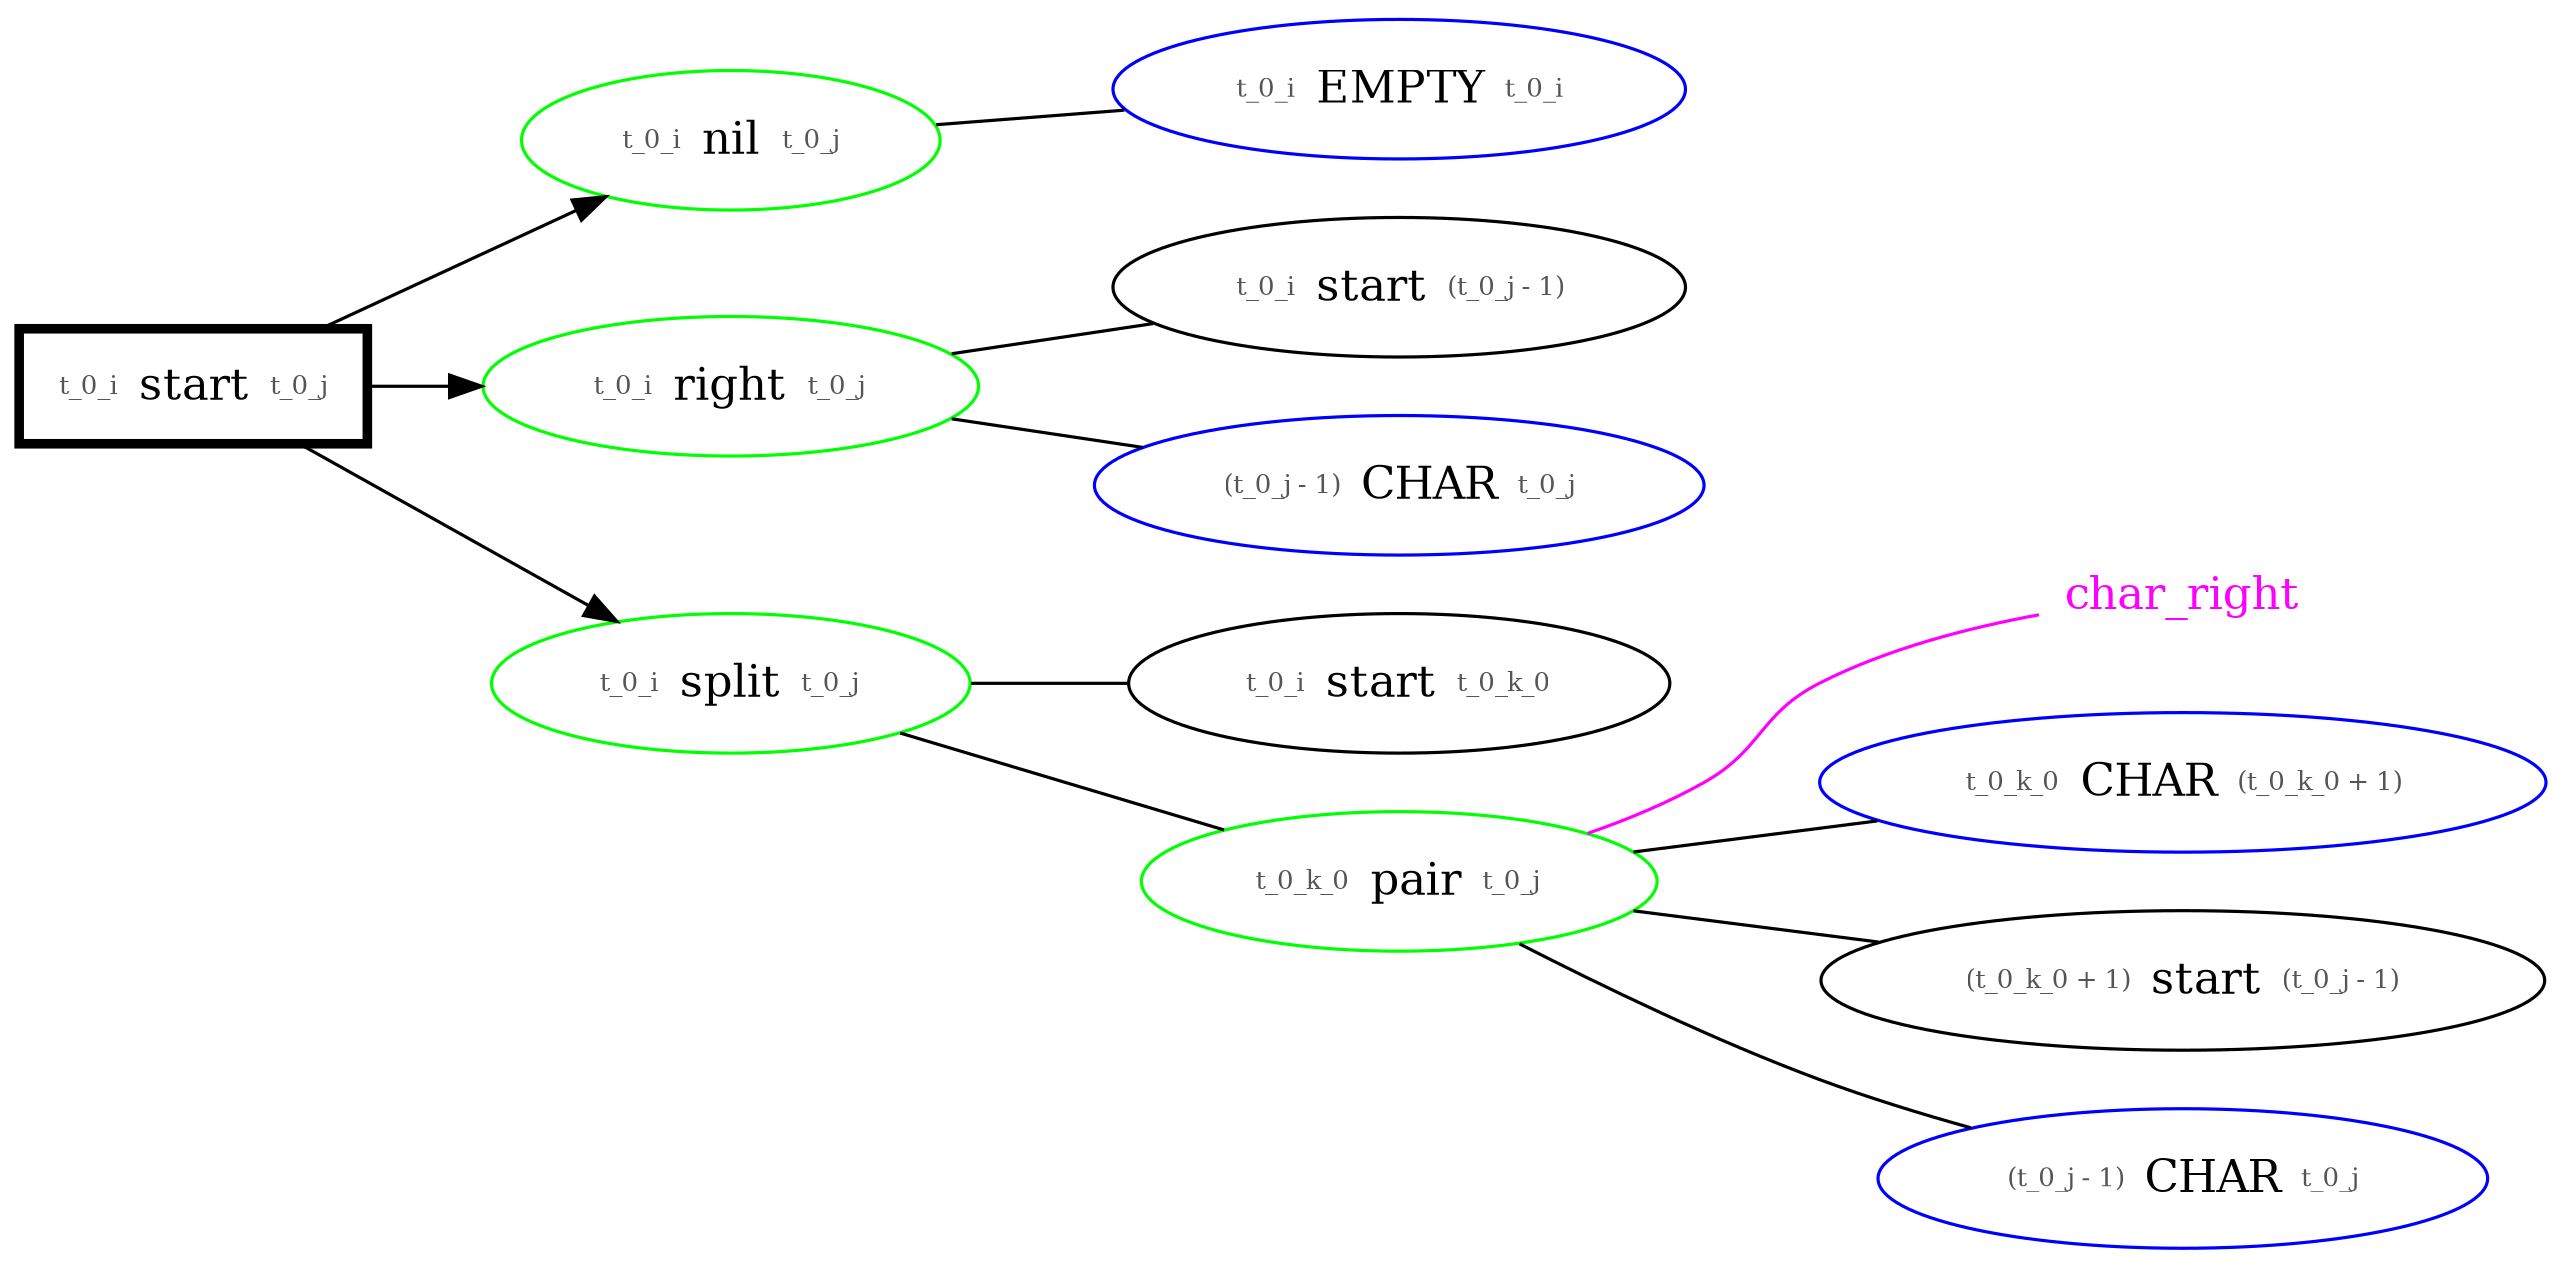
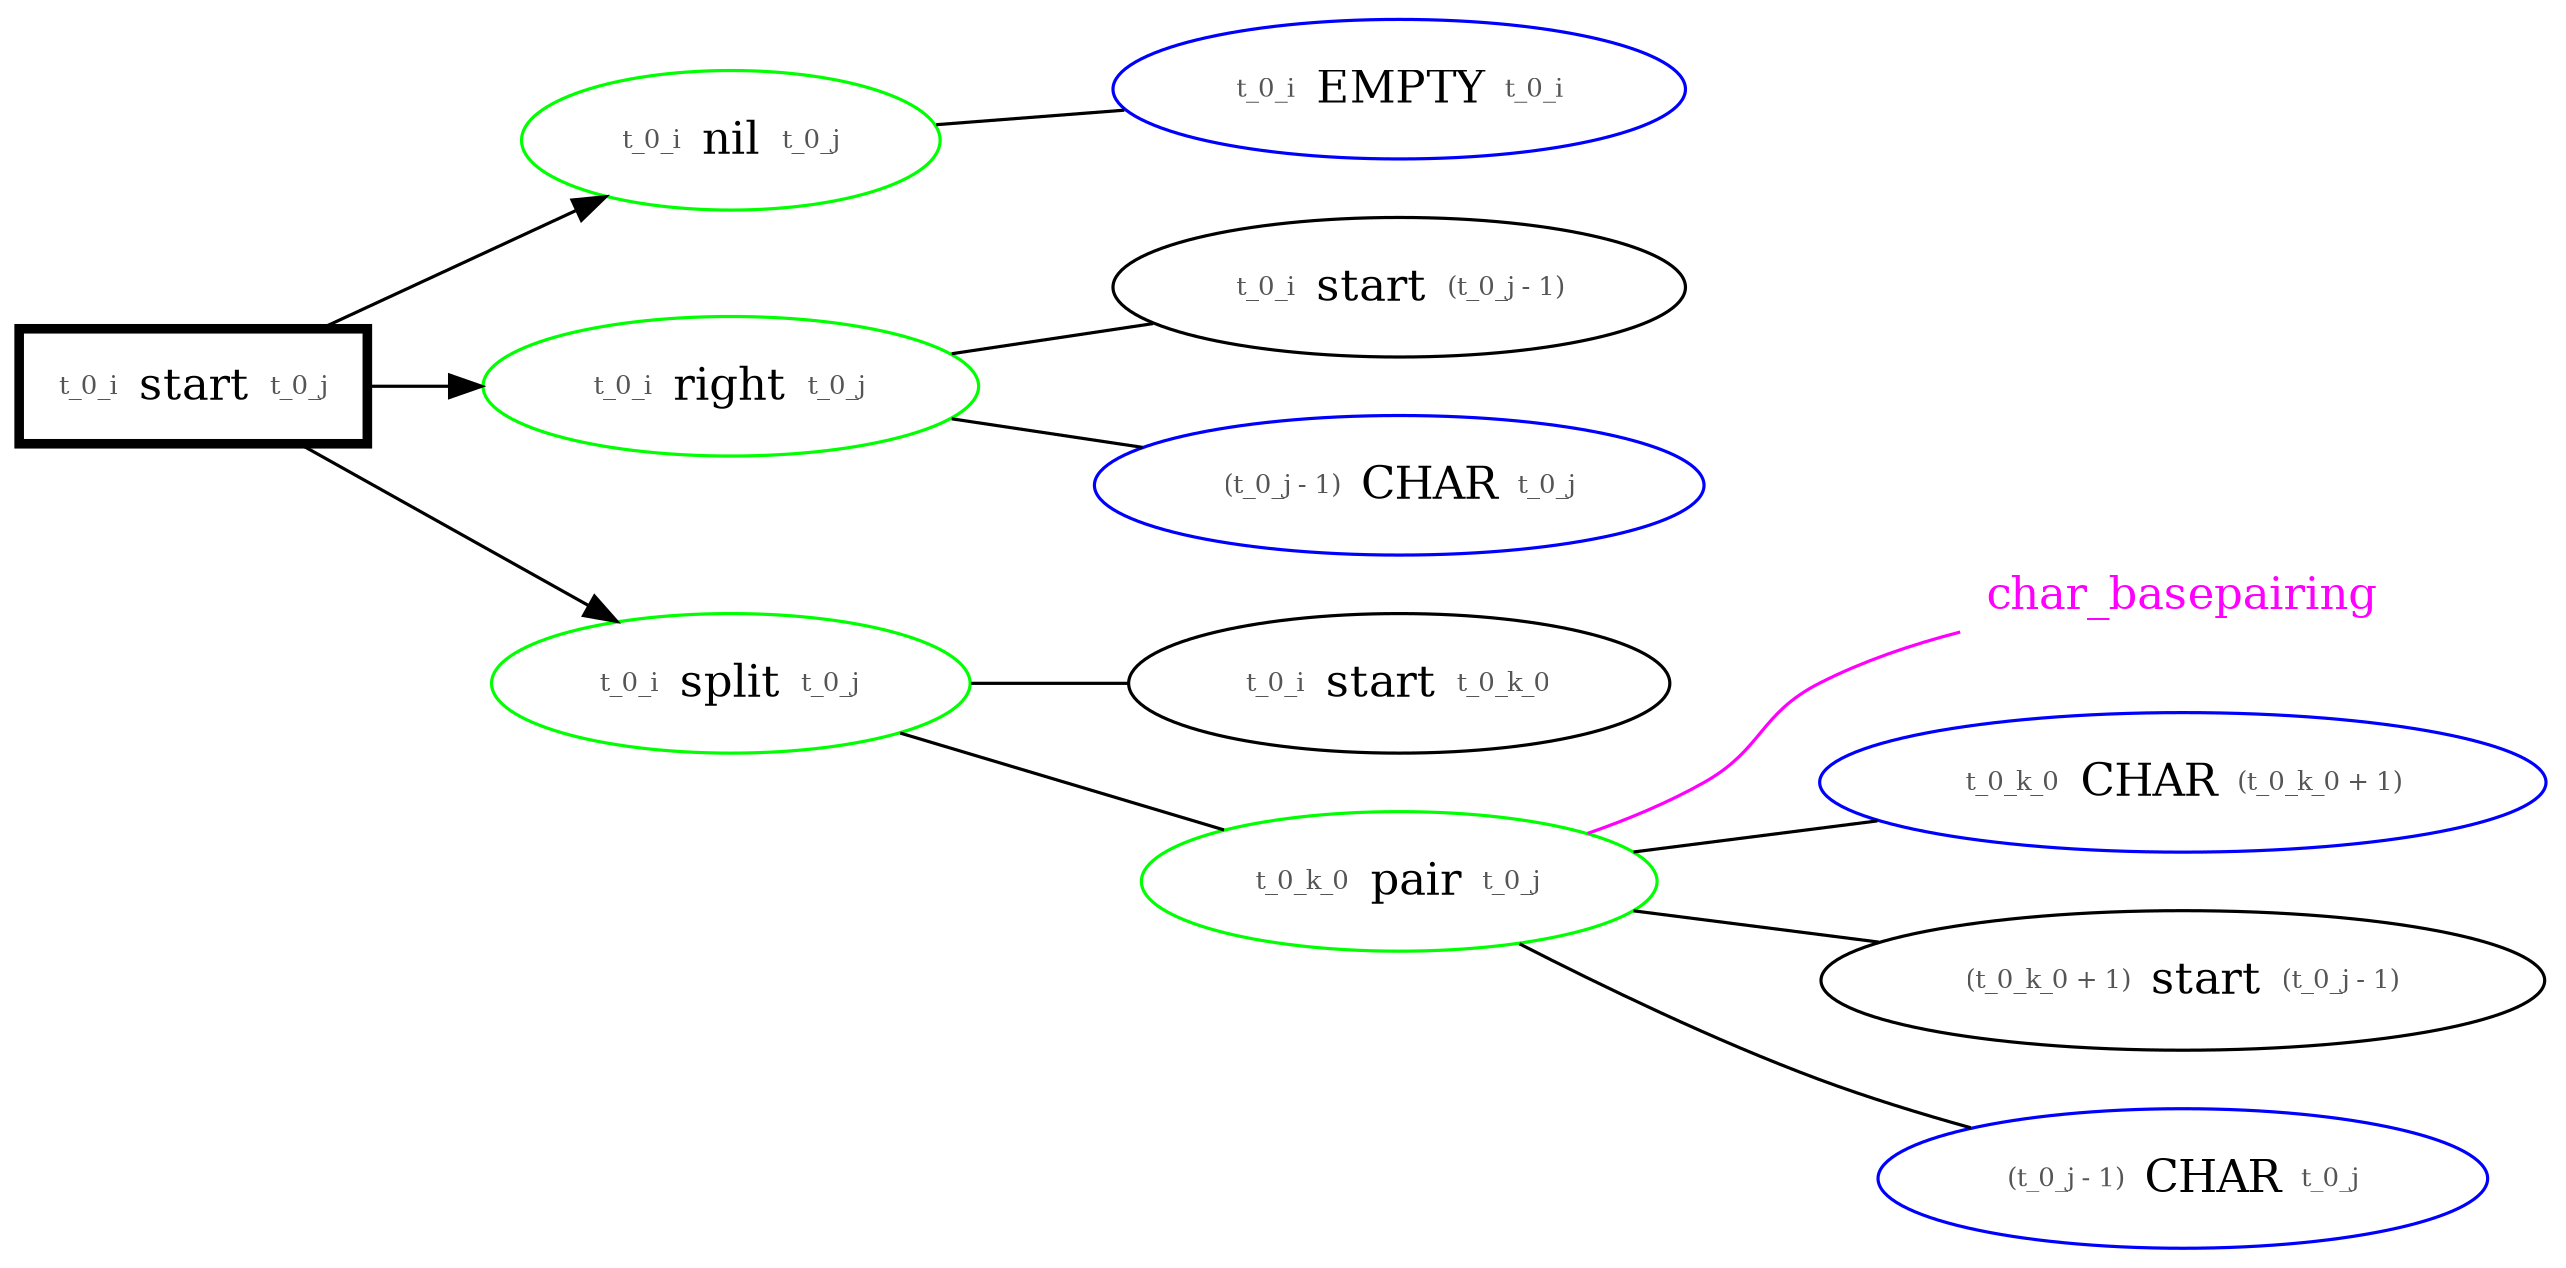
node "char_right": label "char_right" -> "char_basepairing"
